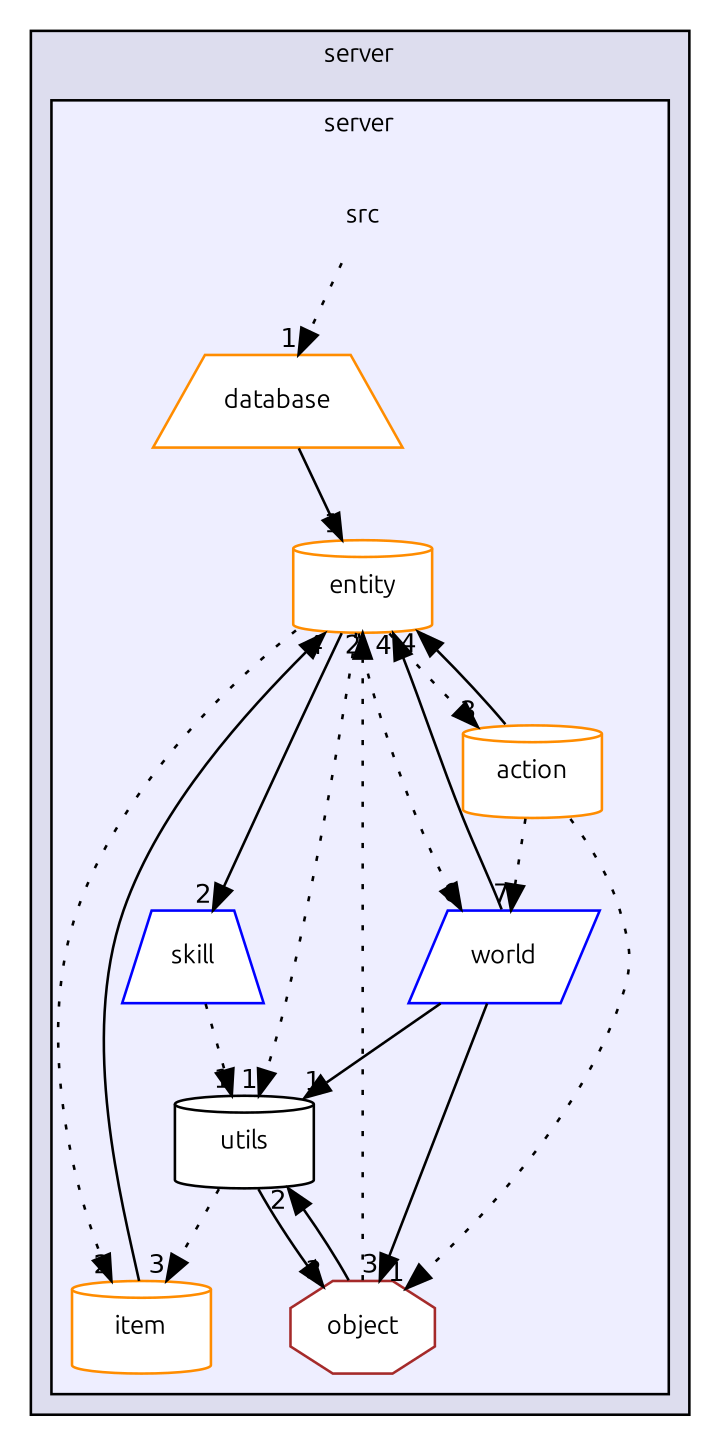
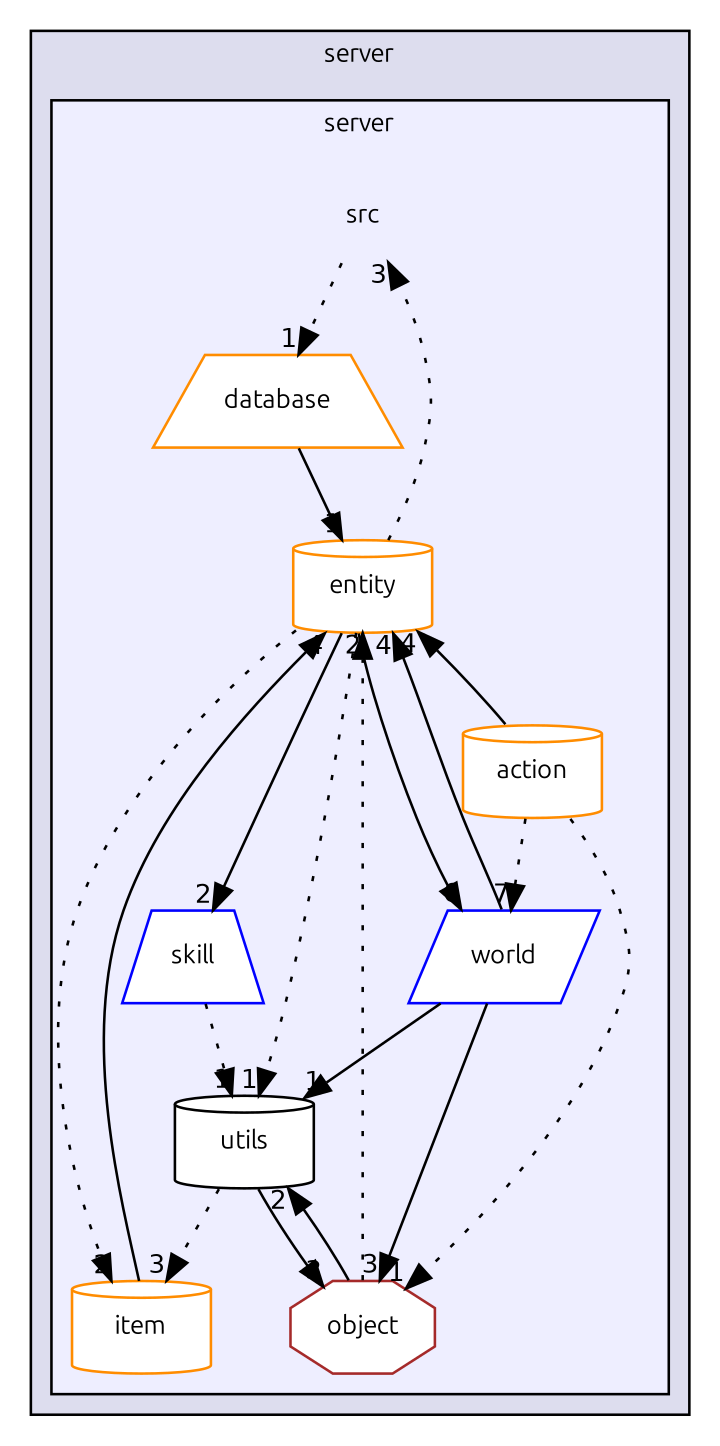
edge "entity" -> "action": now "entity" -> "src"
edge "entity" -> "world": style dotted -> solid
